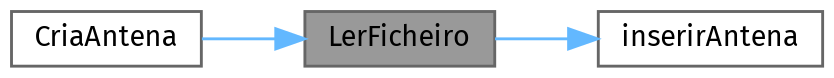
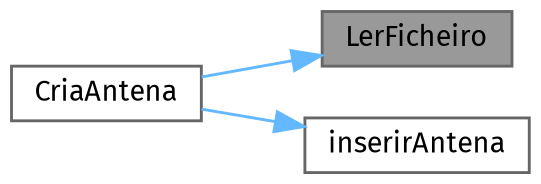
edge "LerFicheiro" -> "inserirAntena": now "CriaAntena" -> "inserirAntena"
